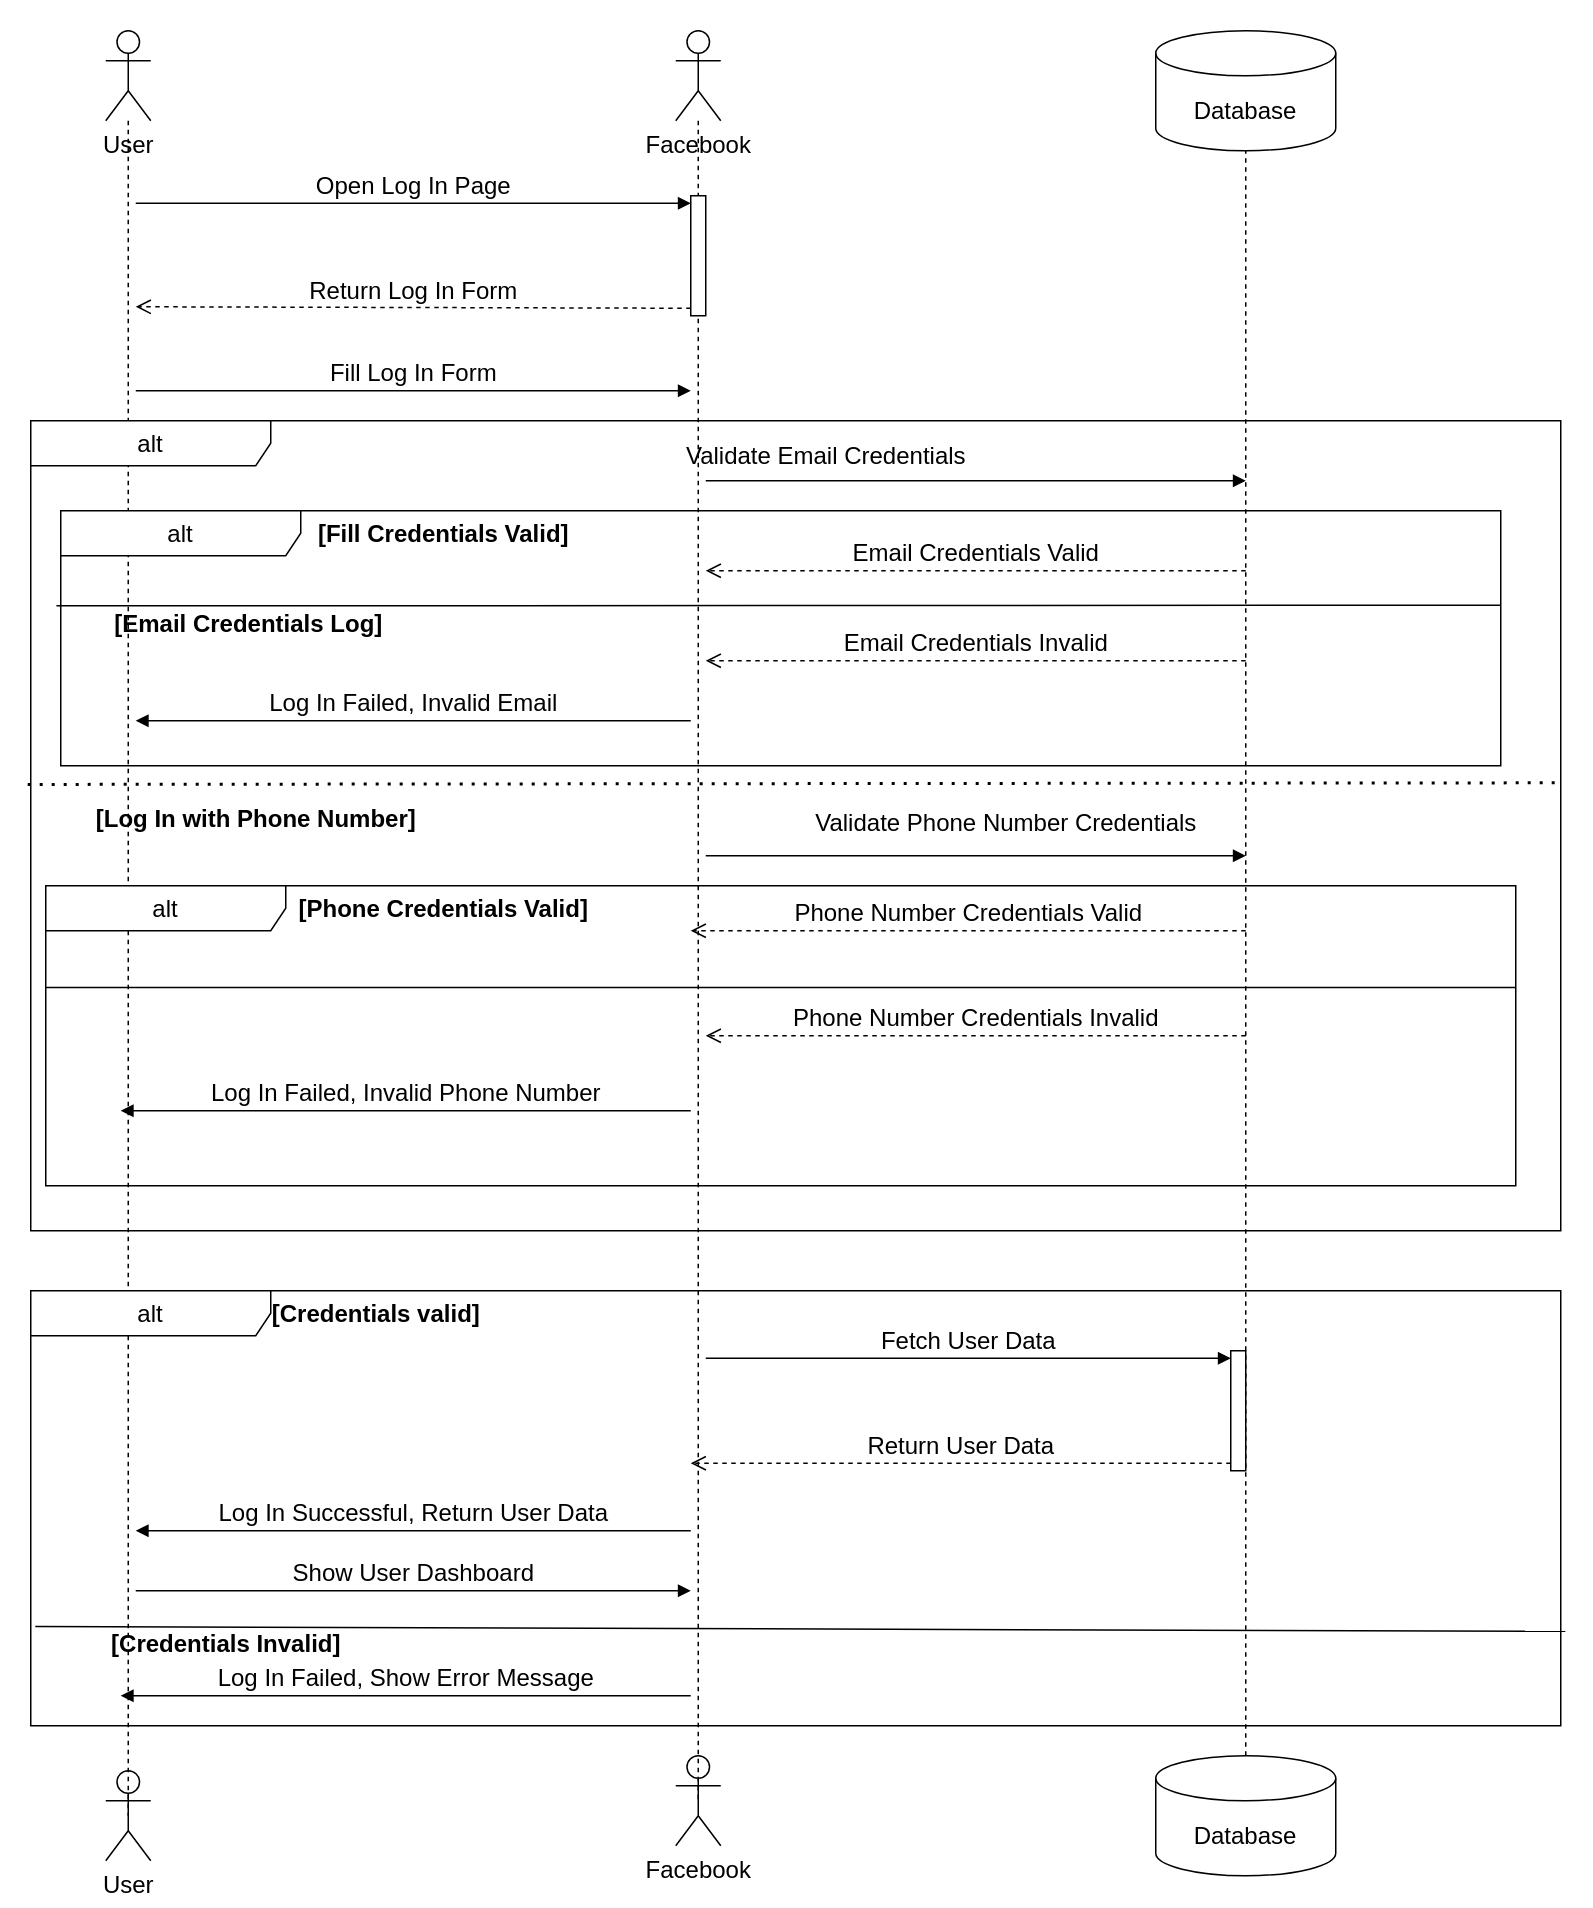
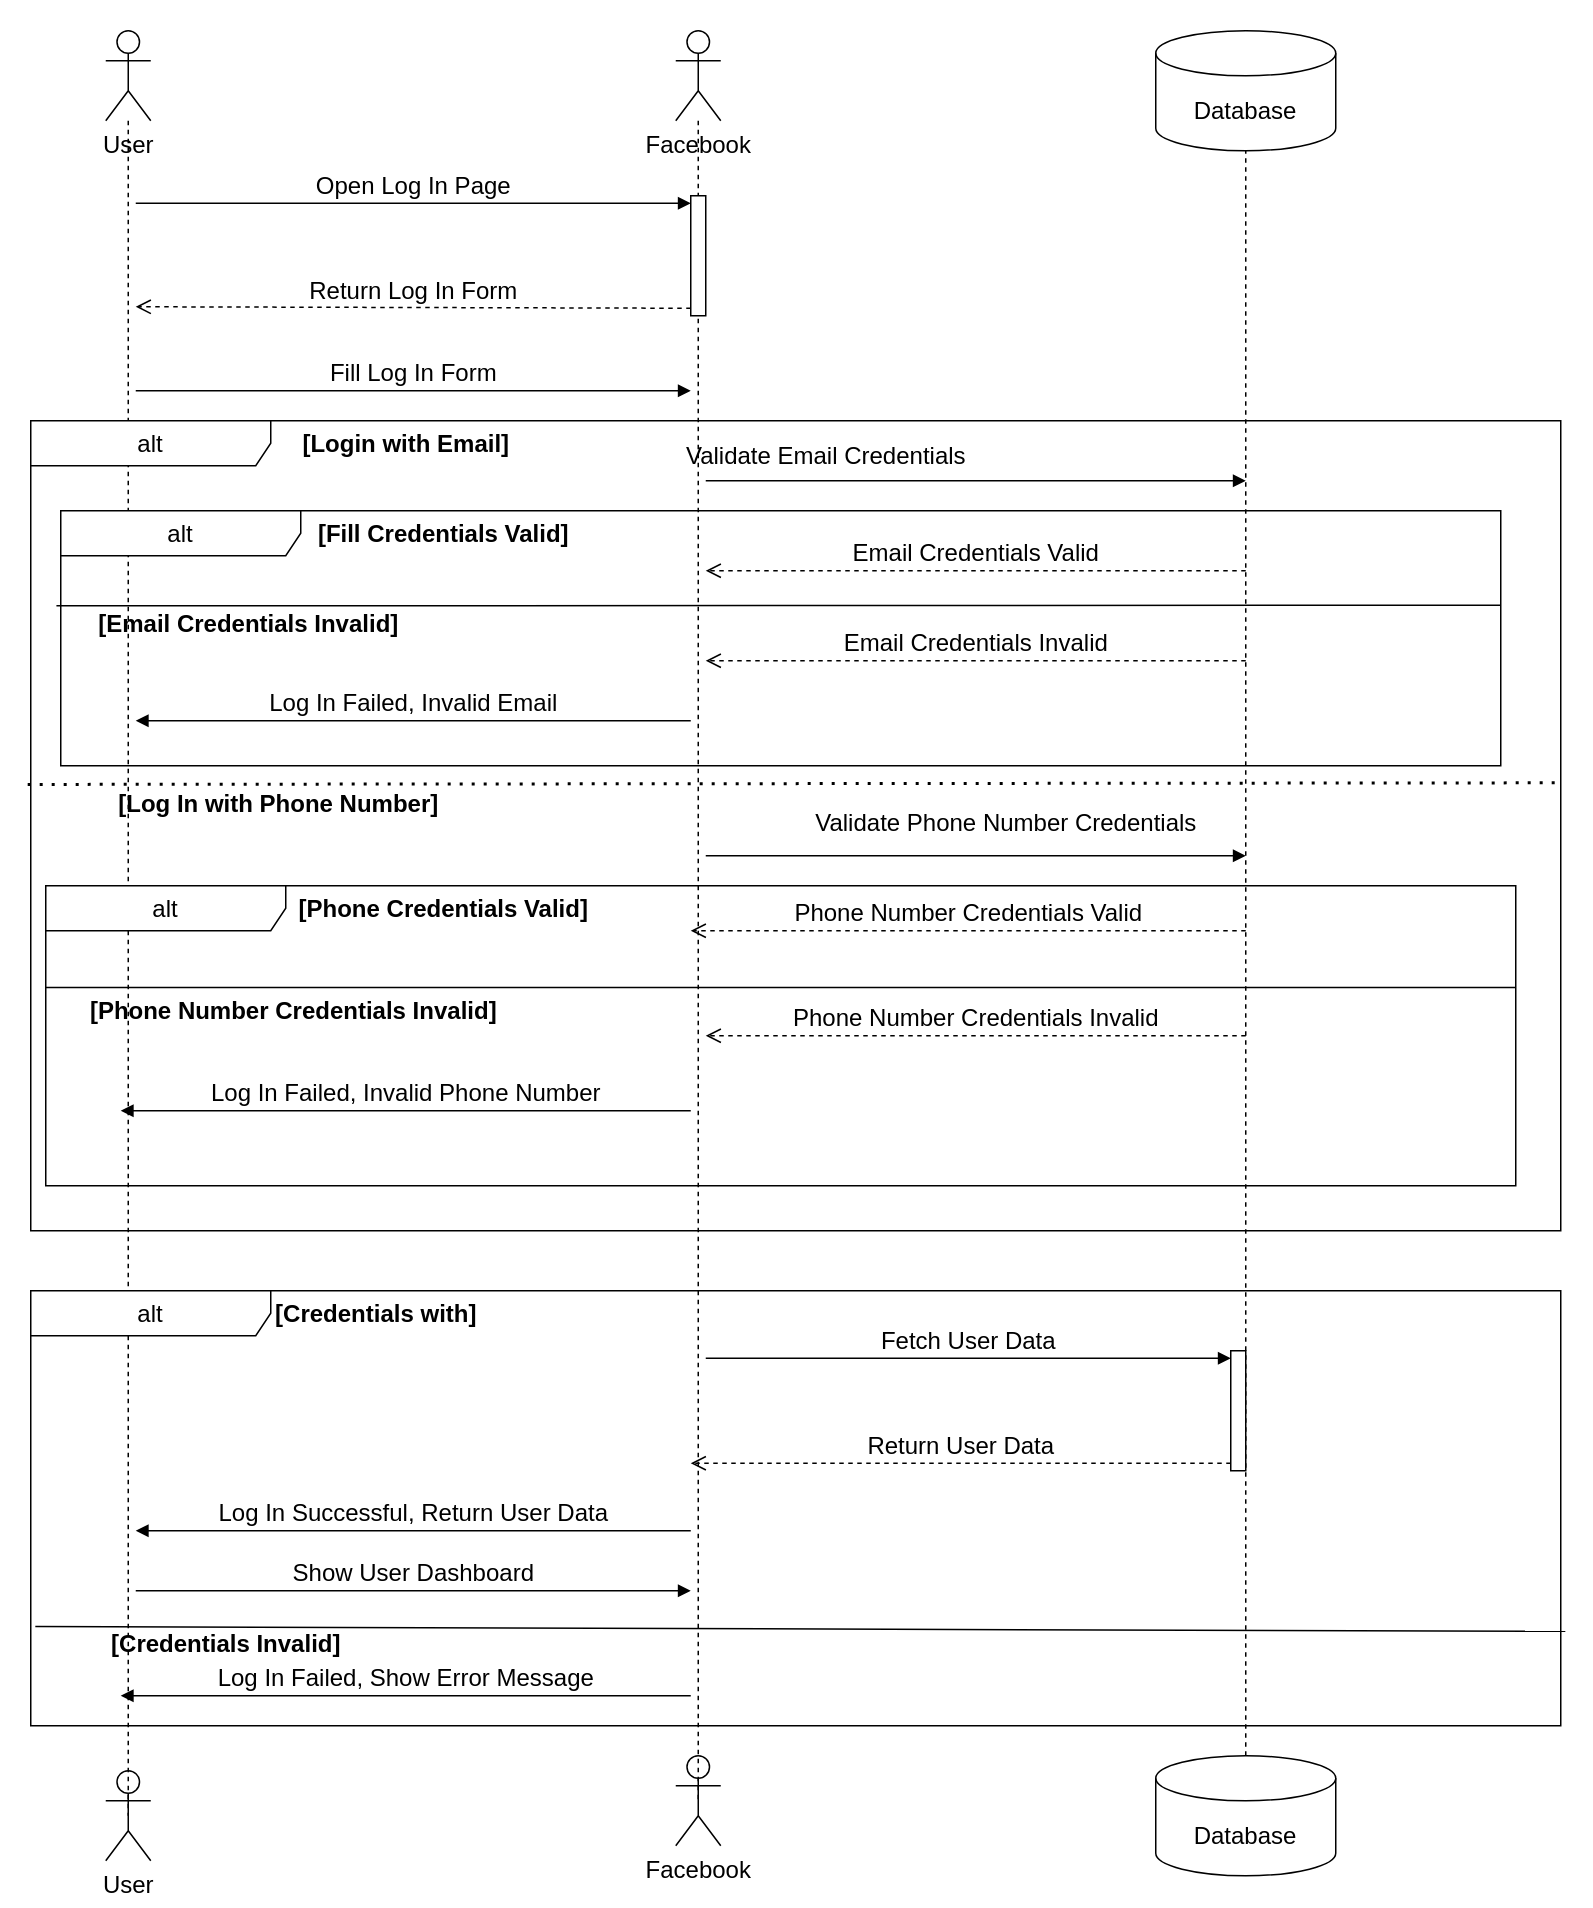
node "[Login with Email]": added
node "[Email Credentials Log]": label "[Email Credentials Log]" -> "[Email Credentials Invalid]"
node "[Log In with Phone Number]": moved (256, 818) -> (278, 803)
node "[Phone Number Credentials Invalid]": added
node "[Credentials valid]": label "[Credentials valid]" -> "[Credentials with]"
